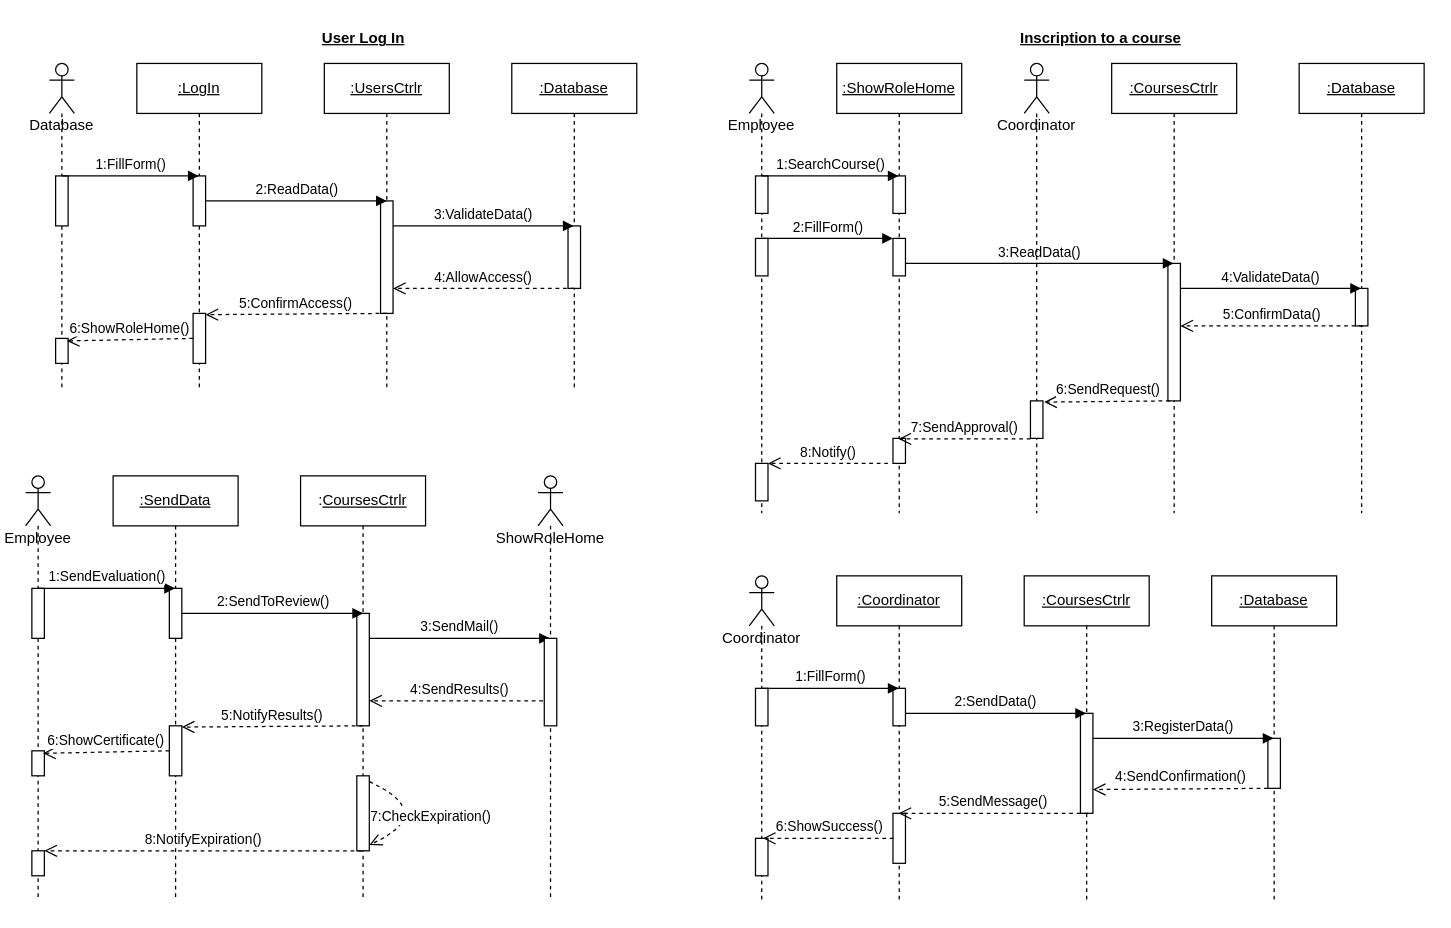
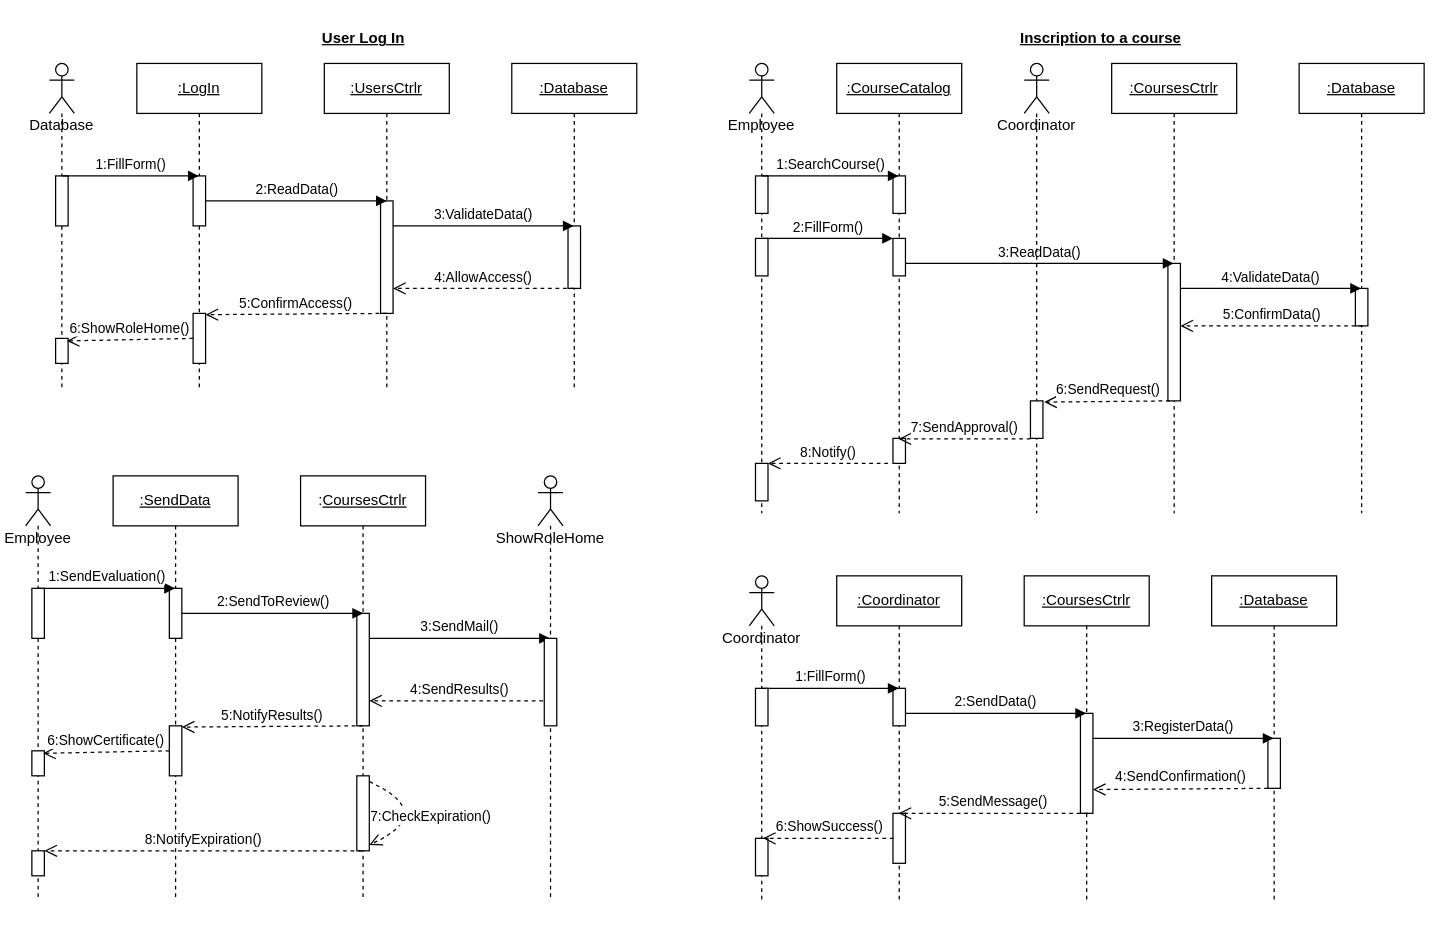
node ":ShowRoleHome": label ":ShowRoleHome" -> ":CourseCatalog"
